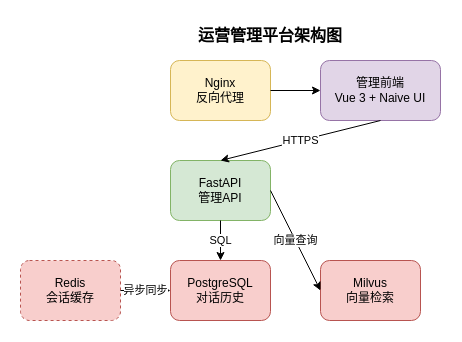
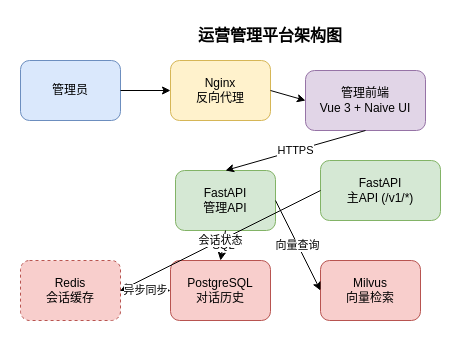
node "管理员": added
edge "管理员" -> "Nginx 反向代理": added
node "管理前端 Vue 3 + Naive UI": moved (381, 91) -> (366, 101)
node "FastAPI 管理API": moved (221, 191) -> (226, 201)
node "FastAPI 主API (/v1/*)": added
edge "FastAPI 主API (/v1/*)" -> "Redis 会话缓存": added, label "会话状态"
